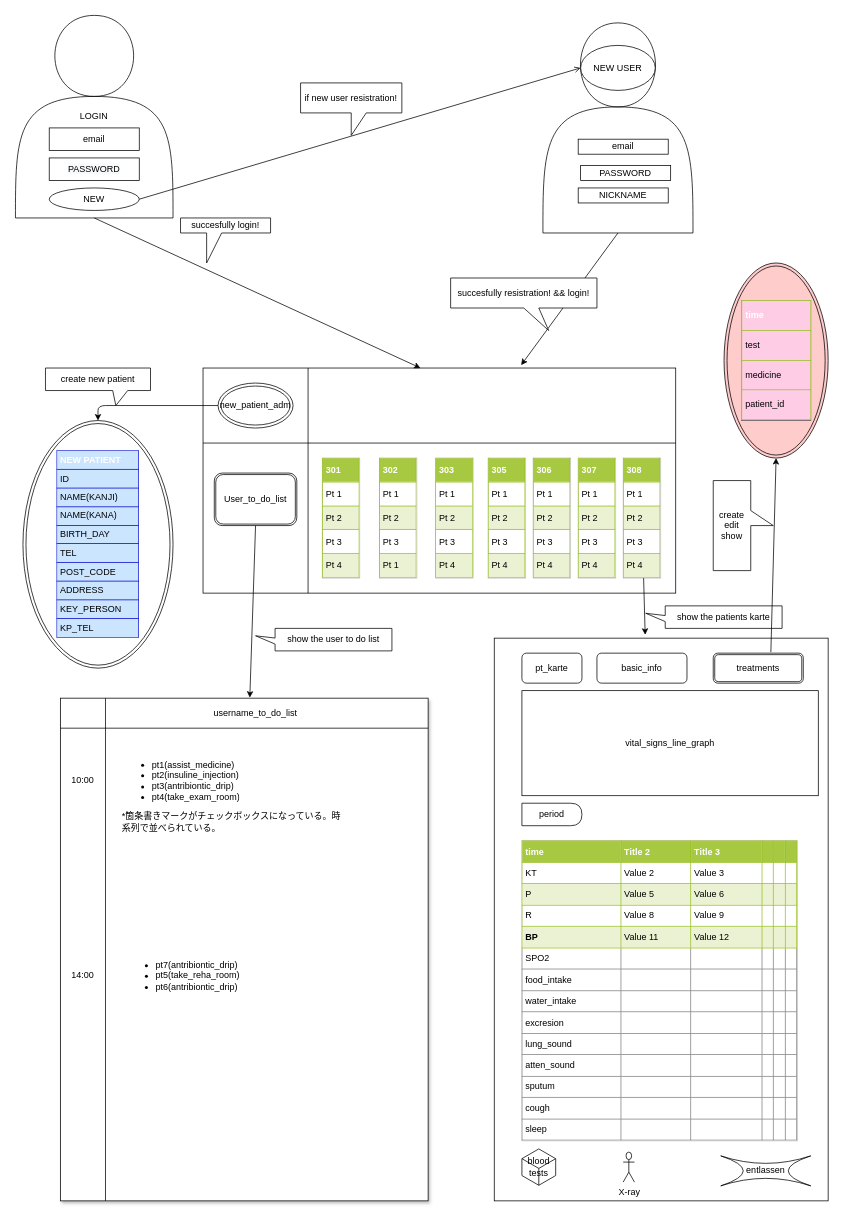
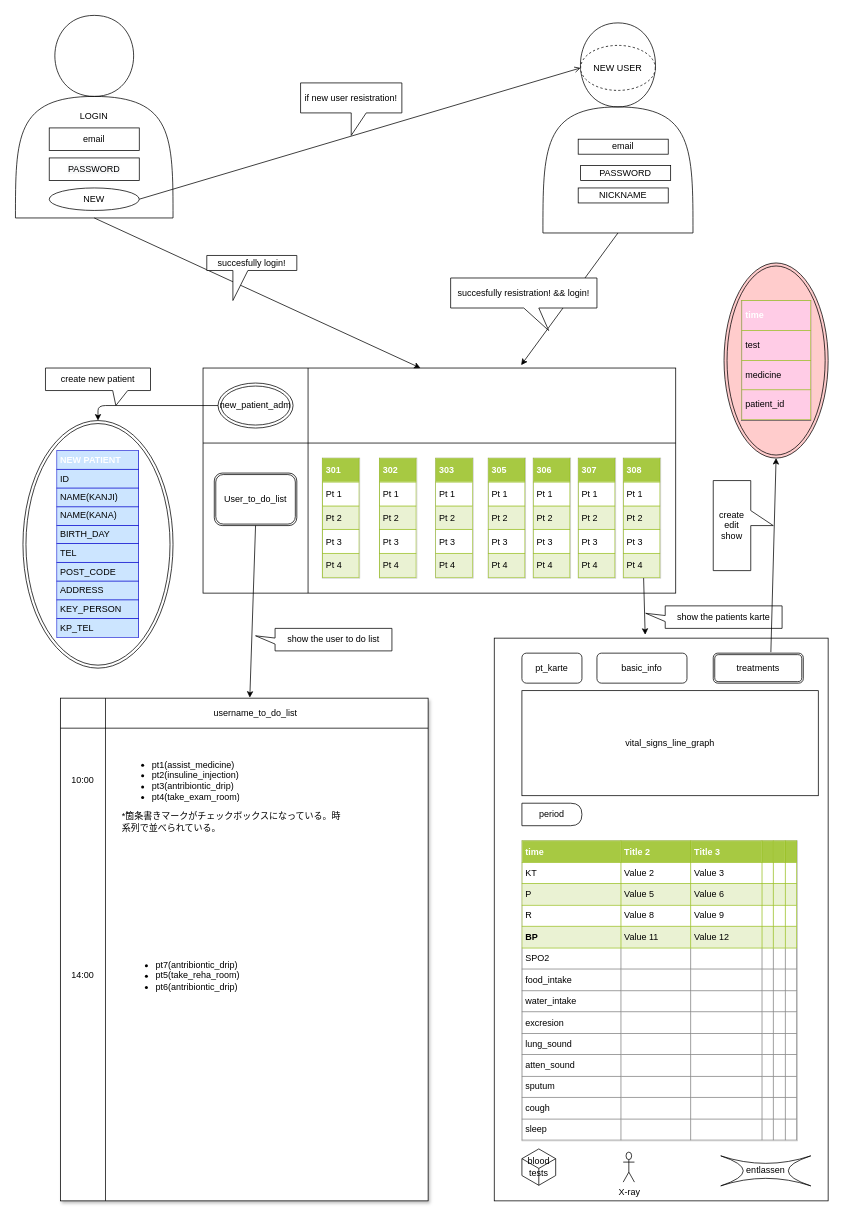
node "NEW USER": style solid -> dashed
node "succesfully login!": moved (225, 240) -> (252, 278)
node "302 Pt 1 Pt 2 Pt 3 Pt 1": label "302 Pt 1 Pt 2 Pt 3 Pt 1" -> "302 Pt 1 Pt 2 Pt 3 Pt 4"
